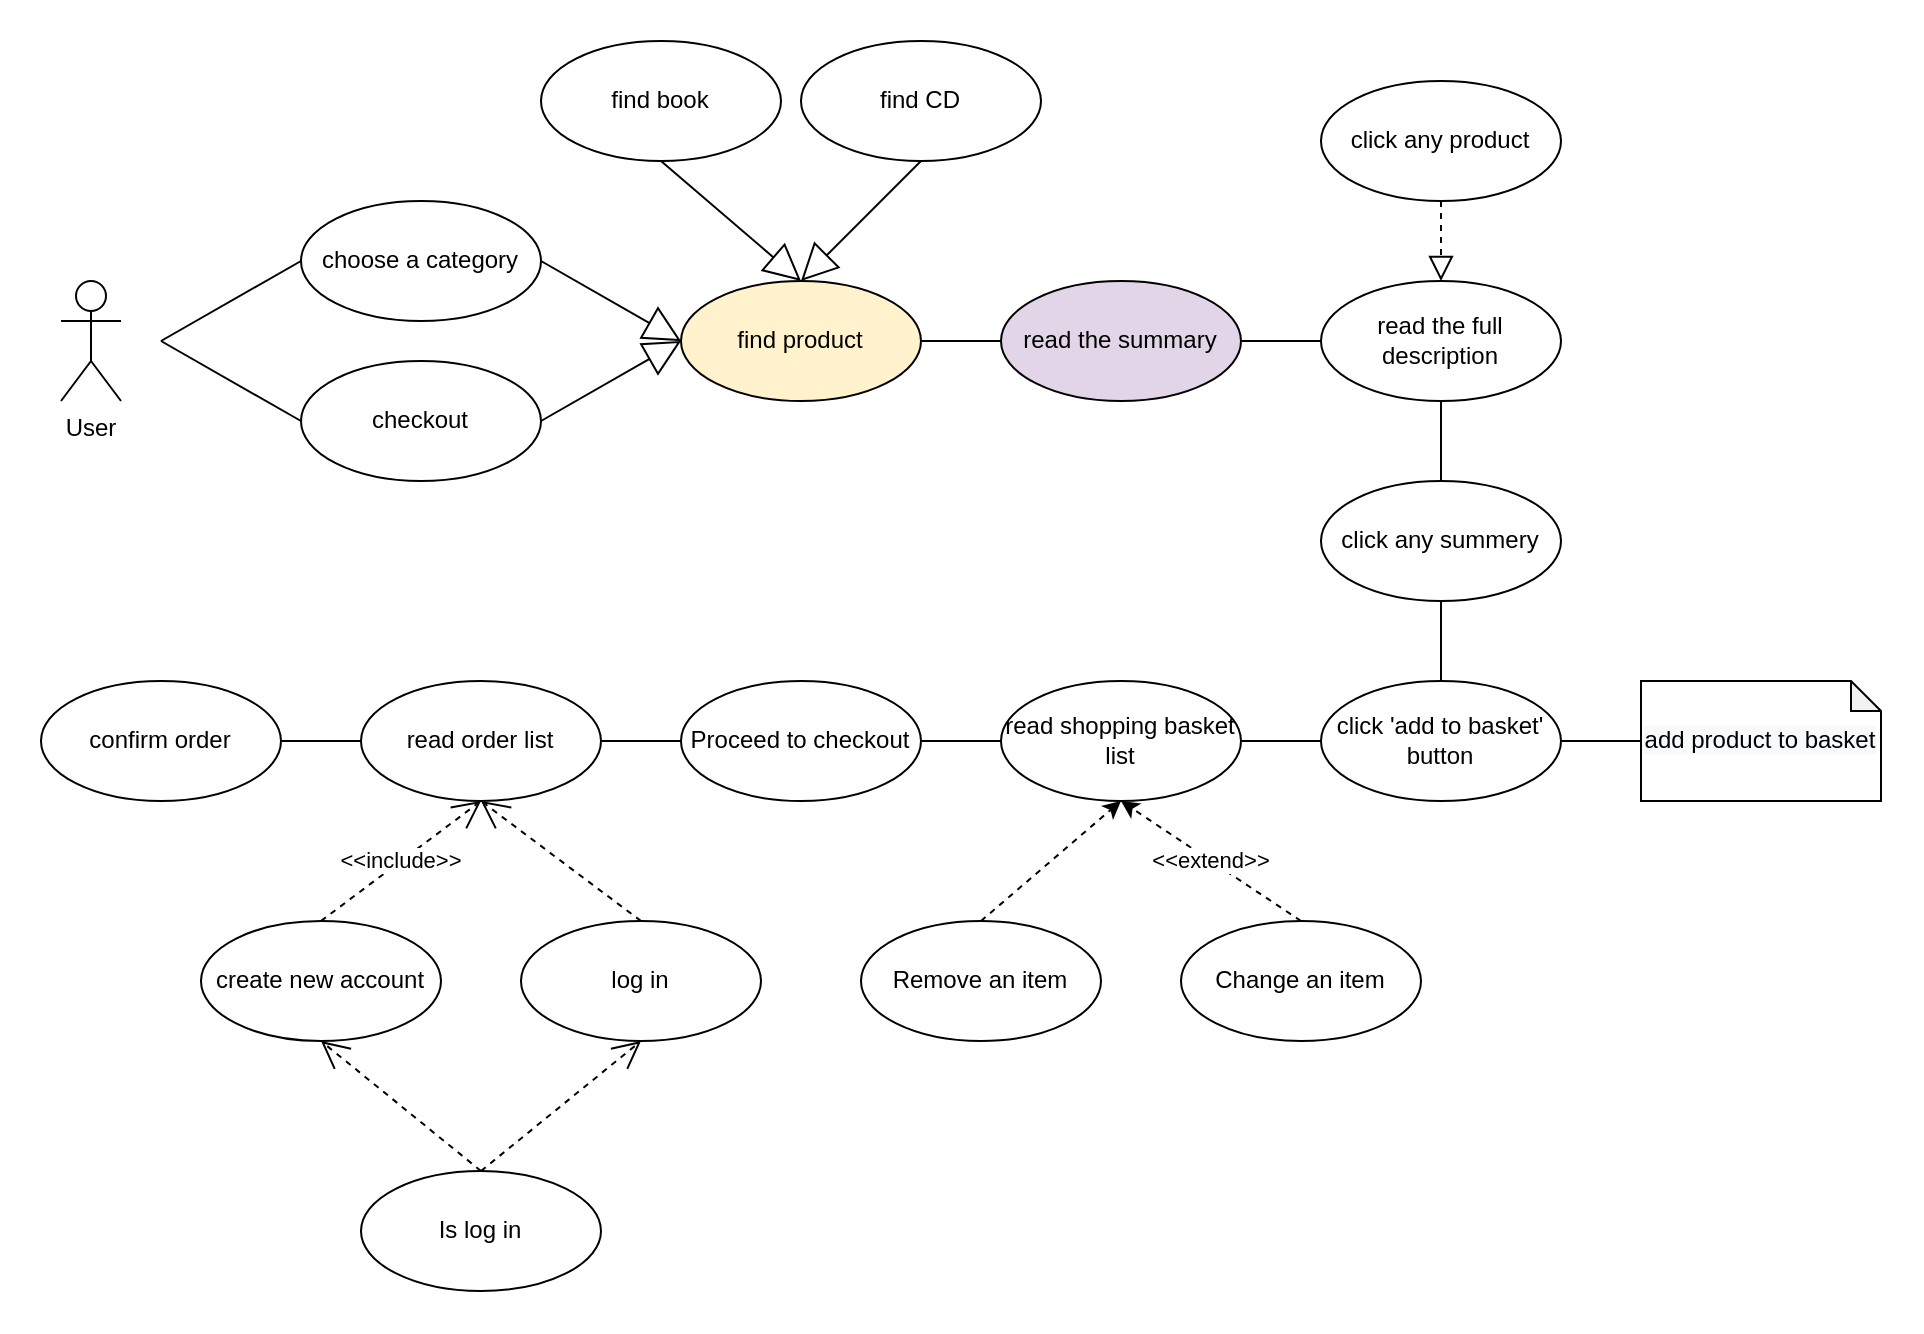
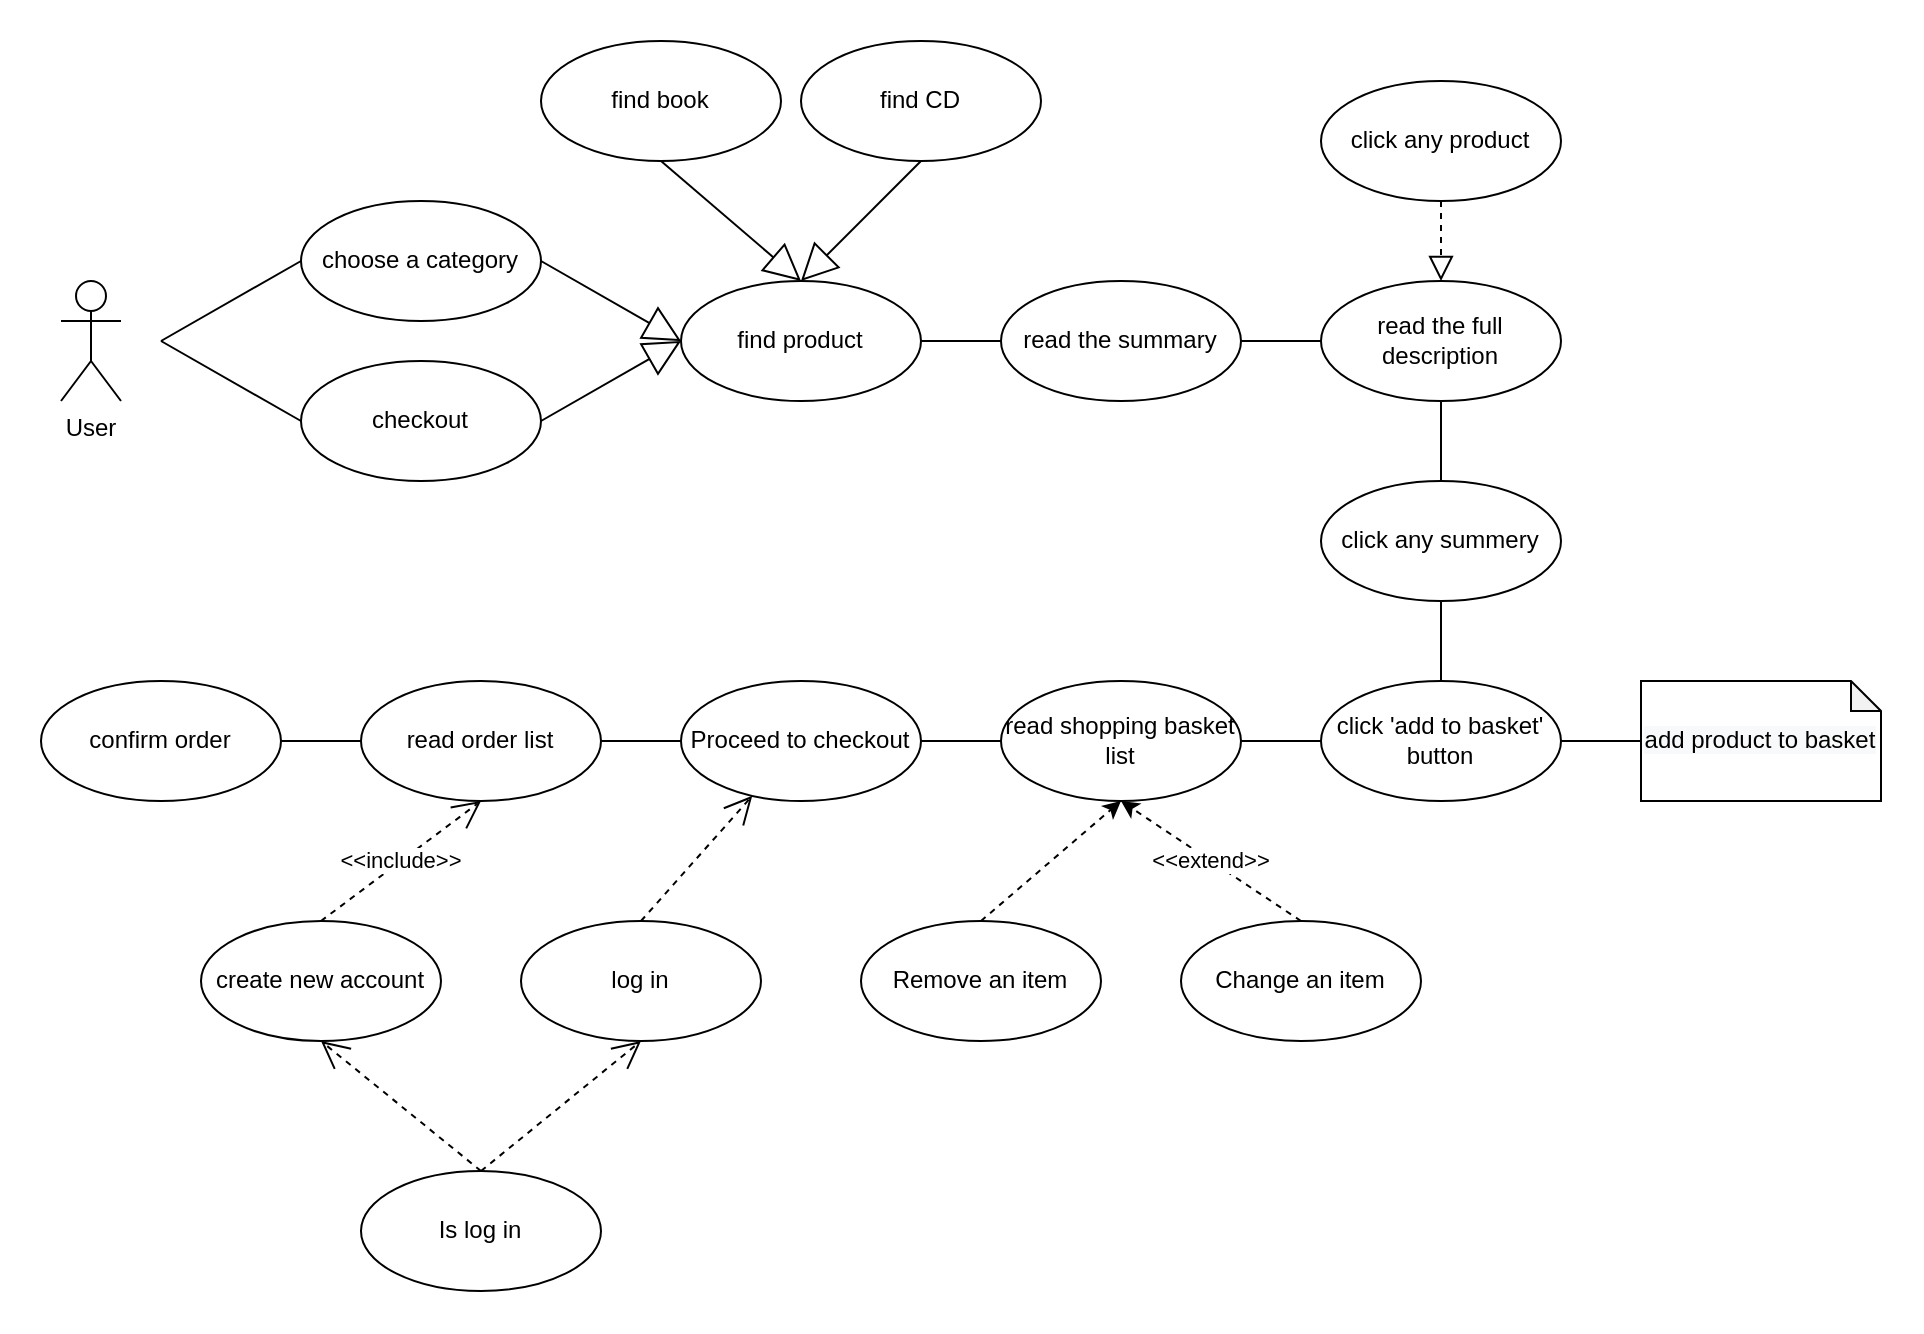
node "find product": fillcolor #fff2cc -> #ffffff
node "read the summary": fillcolor #e1d5e7 -> #ffffff
edge "log in" -> "read order list": now "log in" -> "Proceed to checkout"
